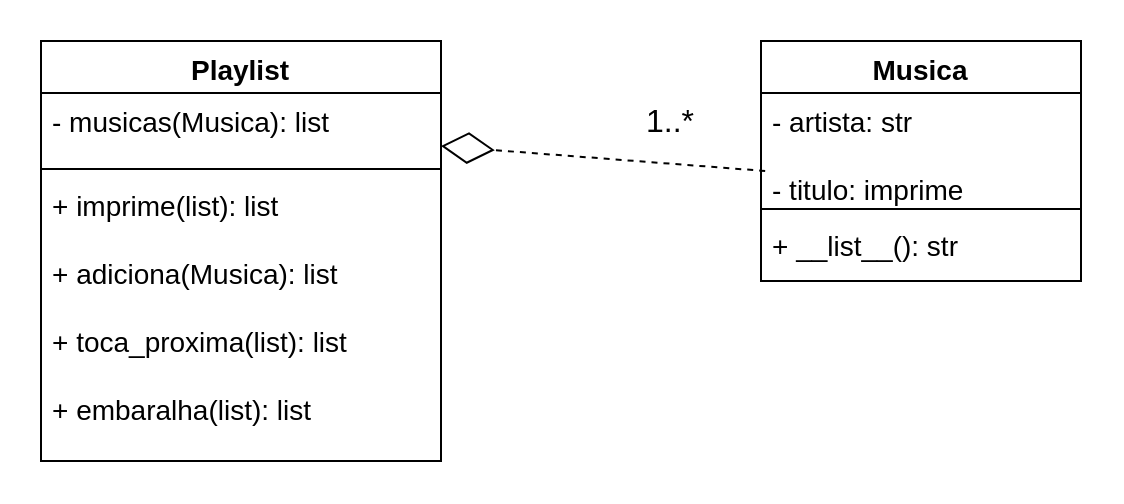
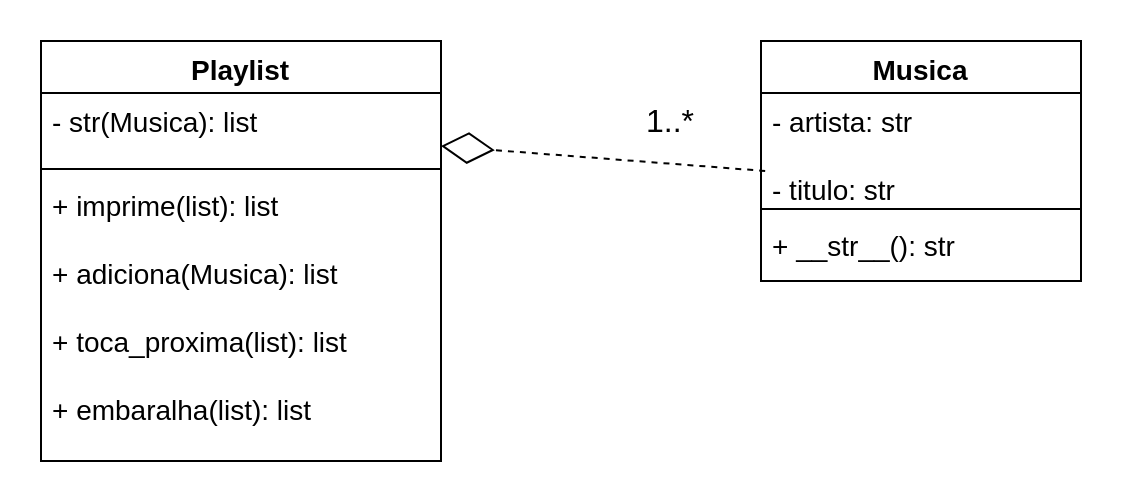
node "- musicas(Musica): list": label "- musicas(Musica): list" -> "- str(Musica): list"
node "- artista: str - titulo: imprime": label "- artista: str - titulo: imprime" -> "- artista: str - titulo: str"
node "+ __list__(): str": label "+ __list__(): str" -> "+ __str__(): str"
